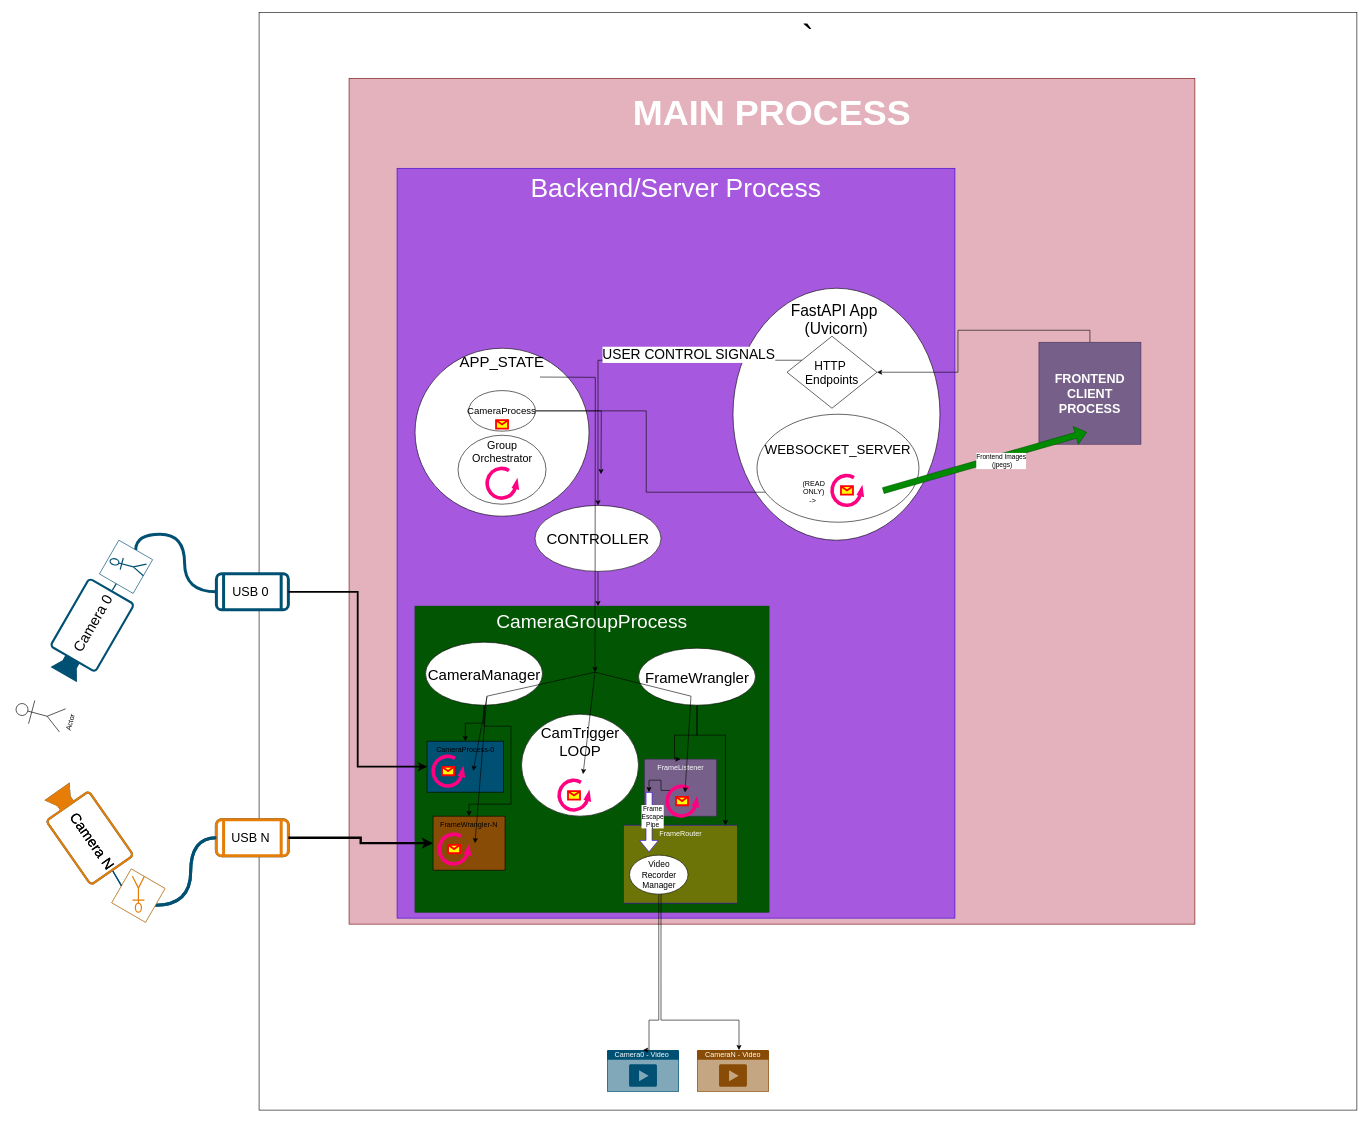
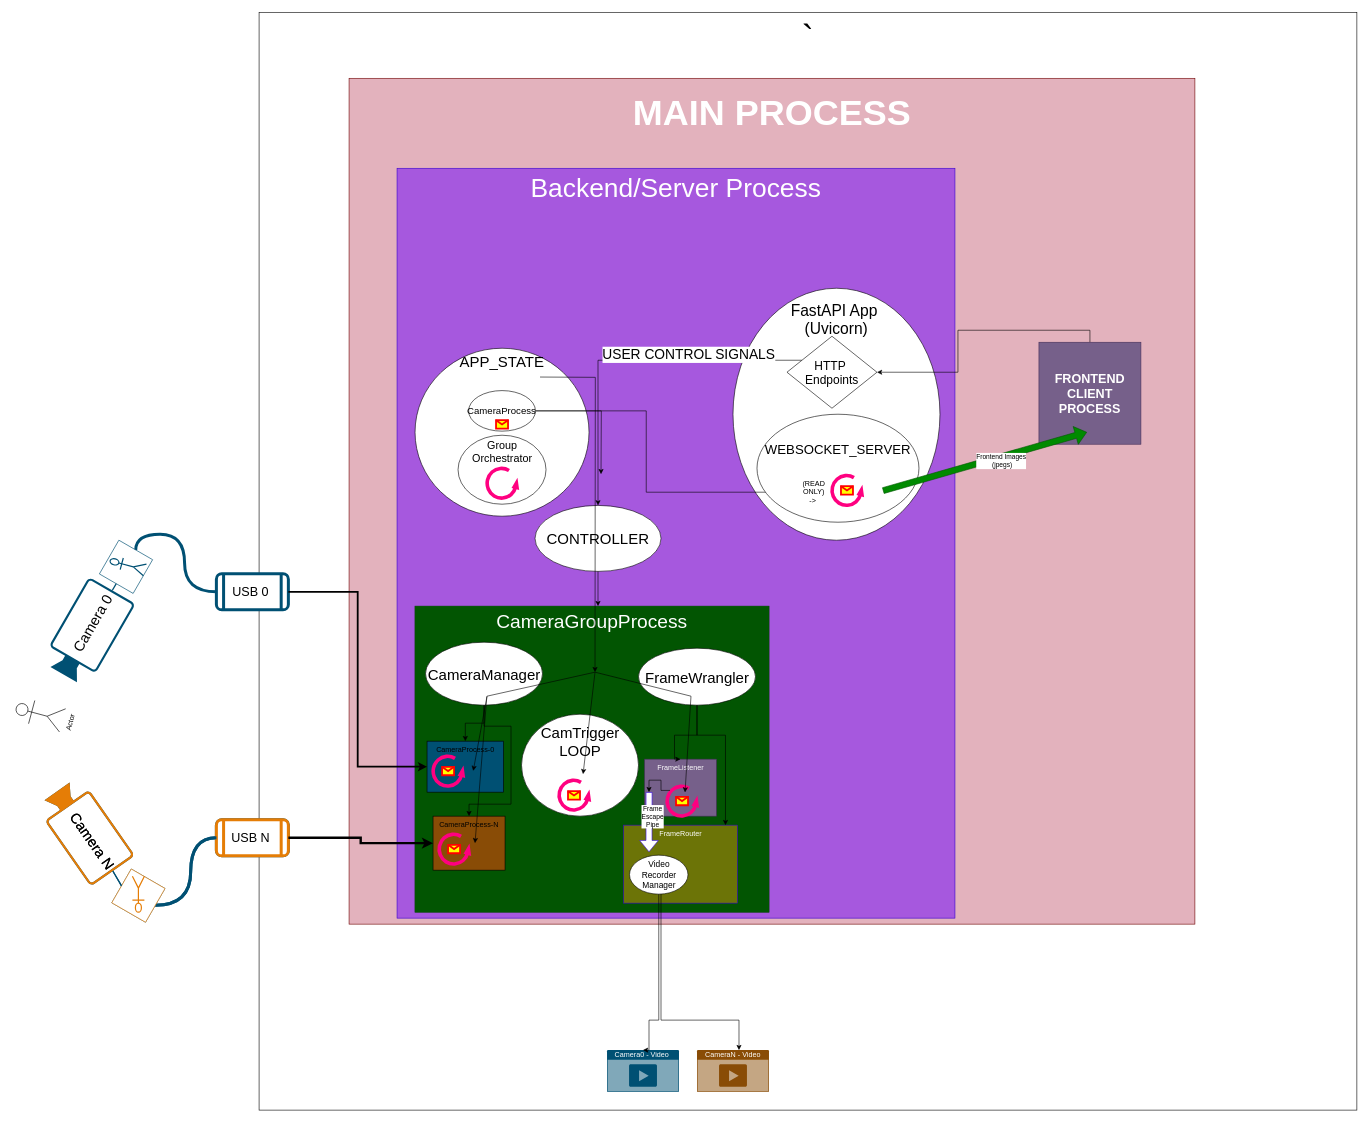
node "FrameWrangler-N": label "FrameWrangler-N" -> "CameraProcess-N"
